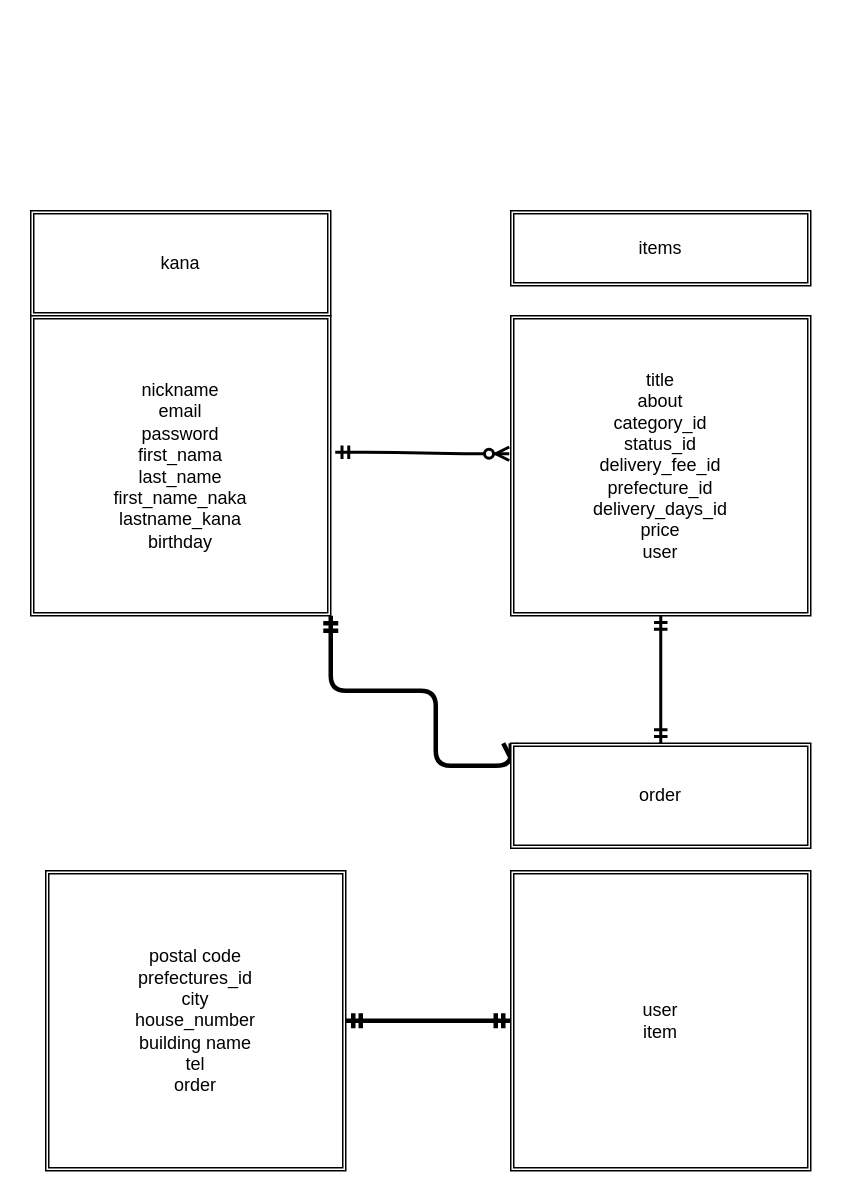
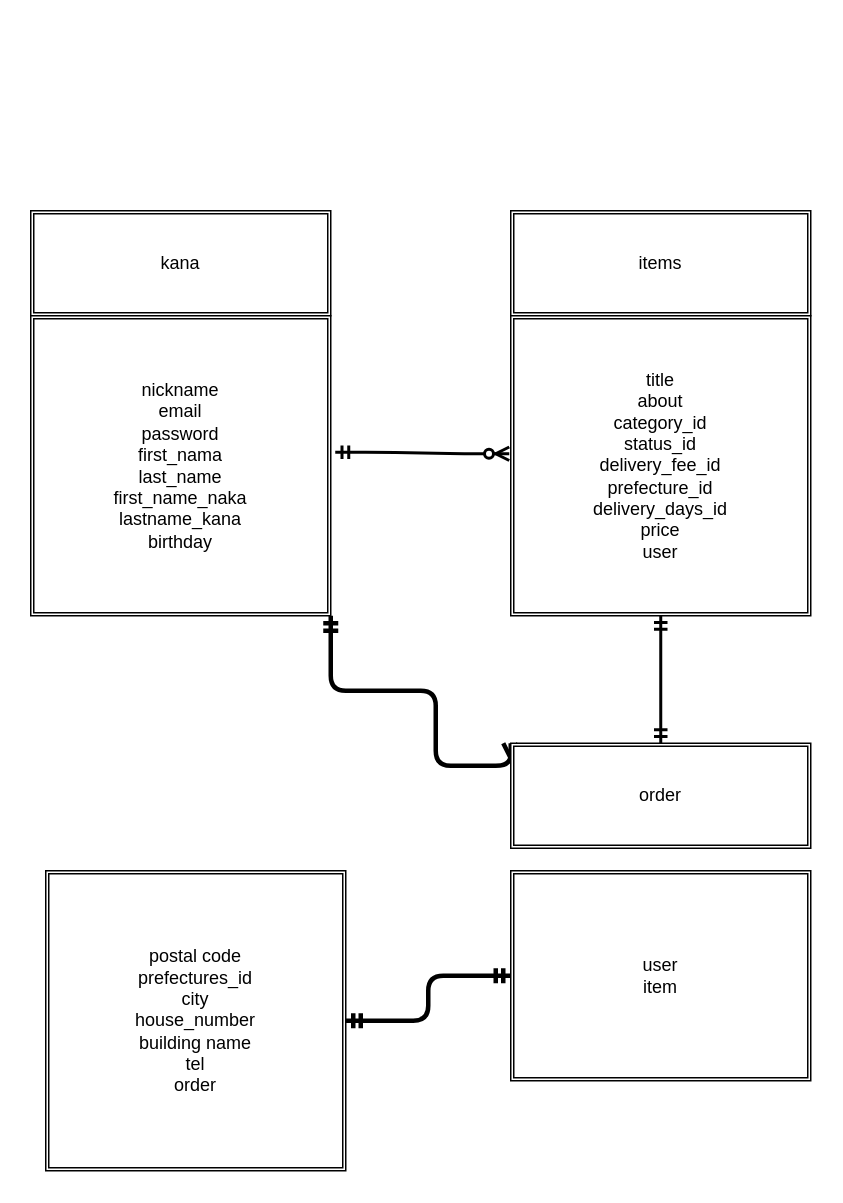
node "items": size 300x75 -> 300x105
node "user item": size 300x300 -> 300x210
